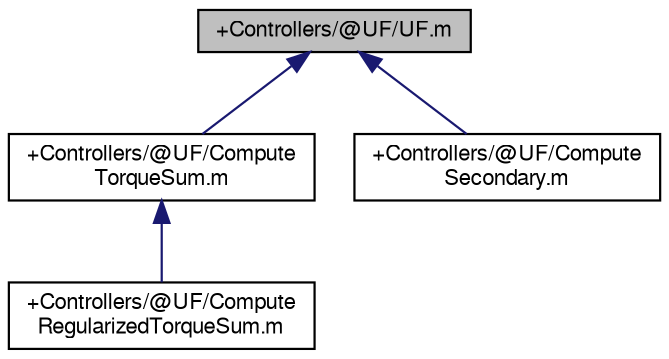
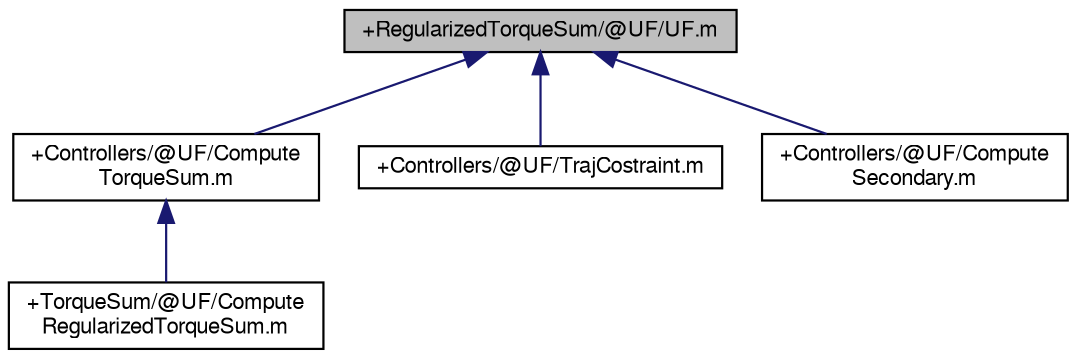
node "+Controllers/@UF/UF.m": label "+Controllers/@UF/UF.m" -> "+RegularizedTorqueSum/@UF/UF.m"
node "+Controllers/@UF/TrajCostraint.m": added
node "+Controllers/@UF/Compute RegularizedTorqueSum.m": label "+Controllers/@UF/Compute RegularizedTorqueSum.m" -> "+TorqueSum/@UF/Compute RegularizedTorqueSum.m"
